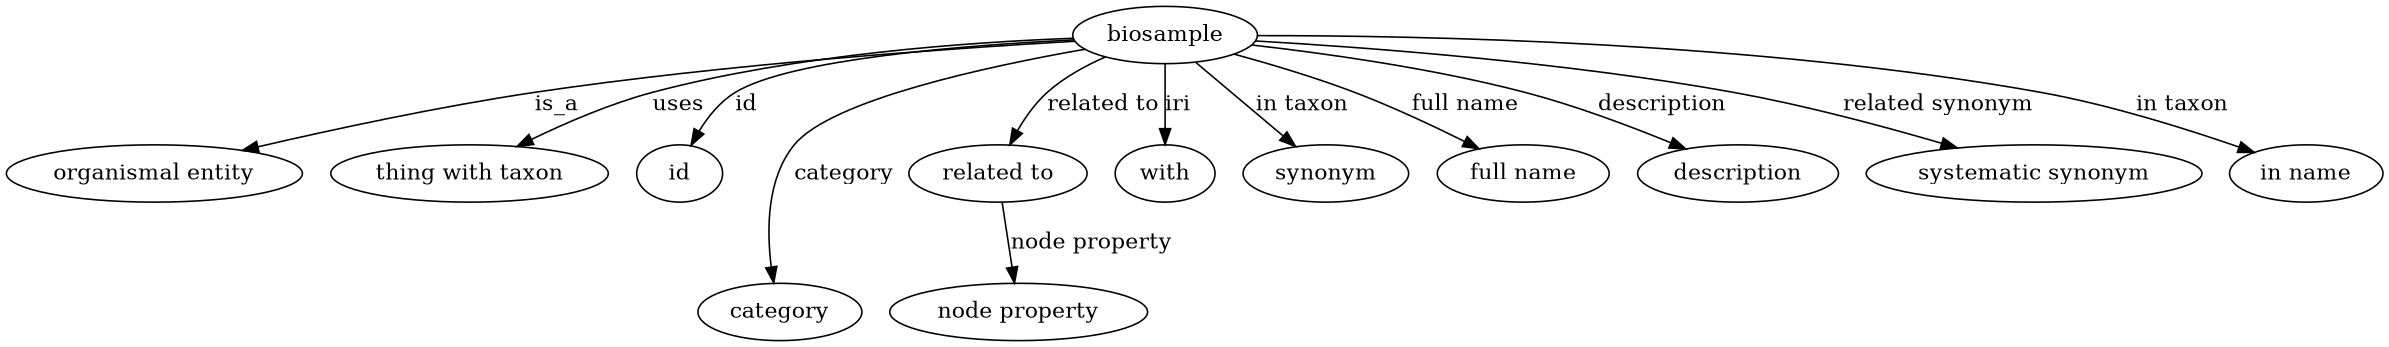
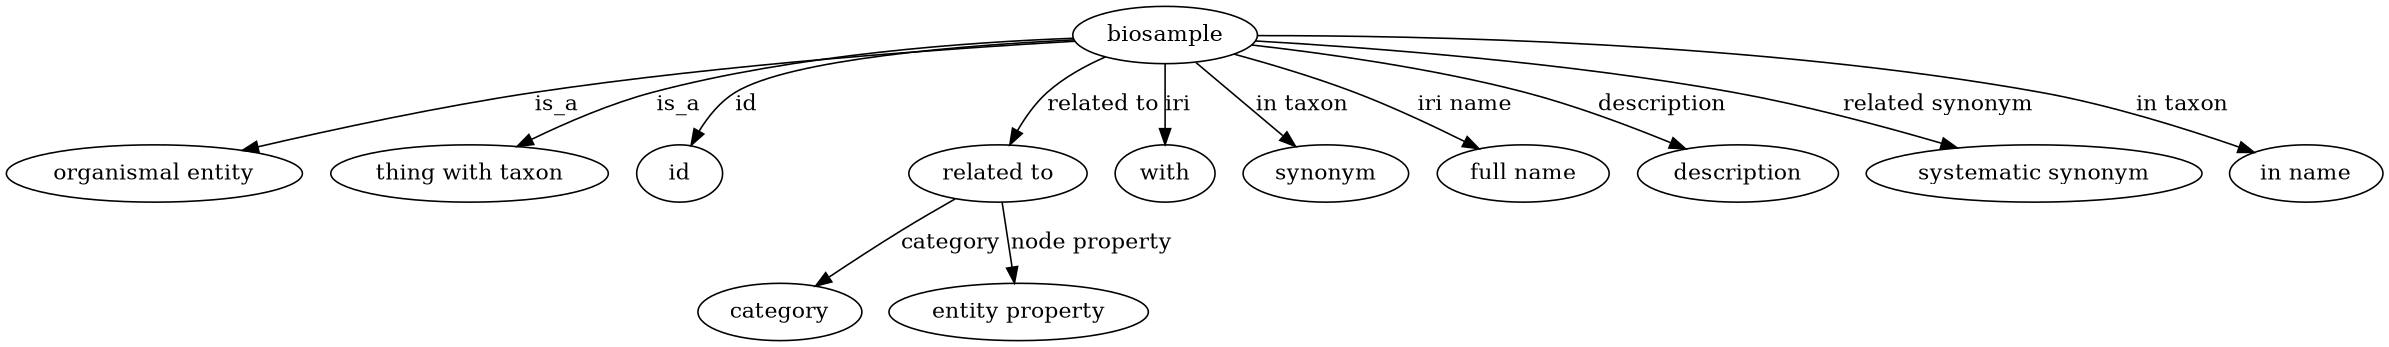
edge "biosample" -> "category": now "related to" -> "category"
edge "biosample" -> "thing with taxon": label "uses" -> "is_a"
edge "biosample" -> "full name": label "full name" -> "iri name"
node "node property": label "node property" -> "entity property"
